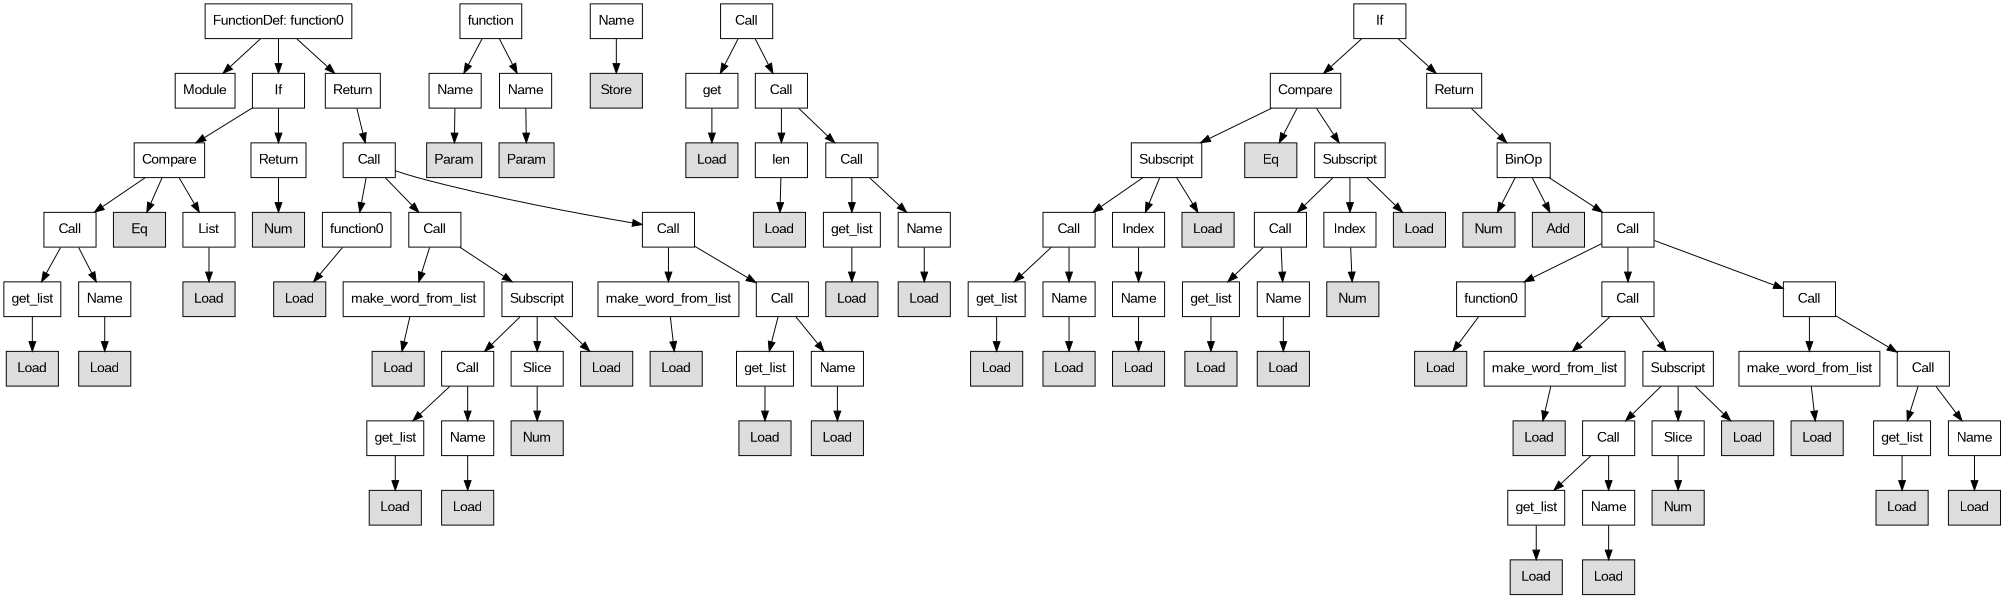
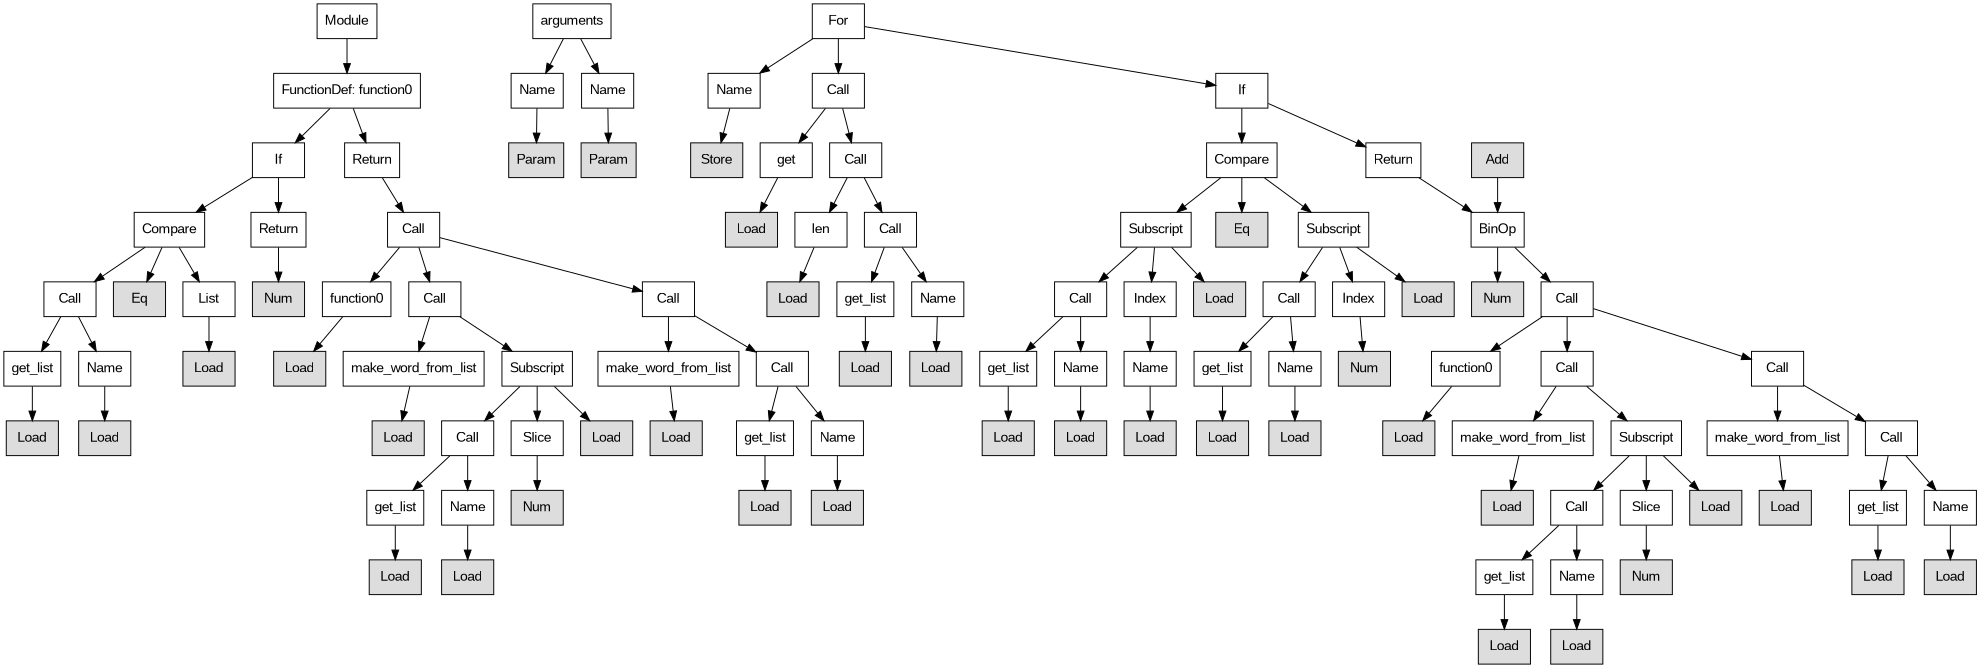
node "function": label "function" -> "arguments"
node "For": added
edge "FunctionDef: function0" -> "Module": reversed
edge "BinOp" -> "Add": reversed
